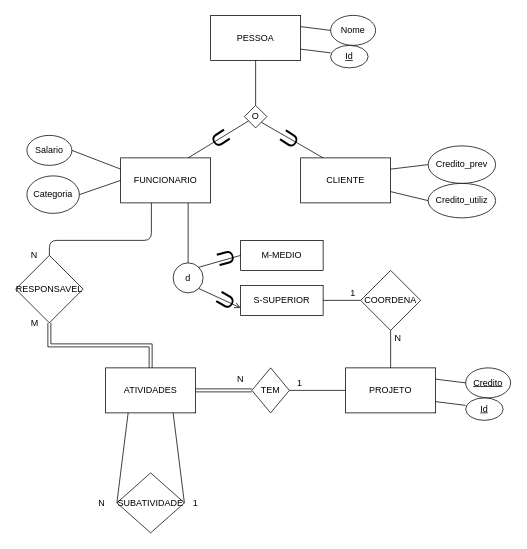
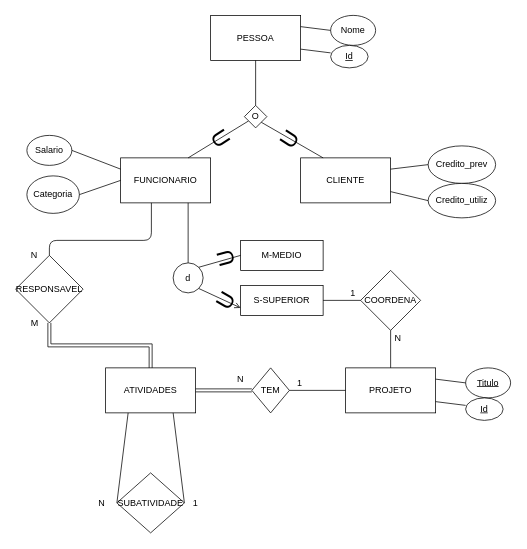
node "Credito": label "Credito" -> "Titulo"
